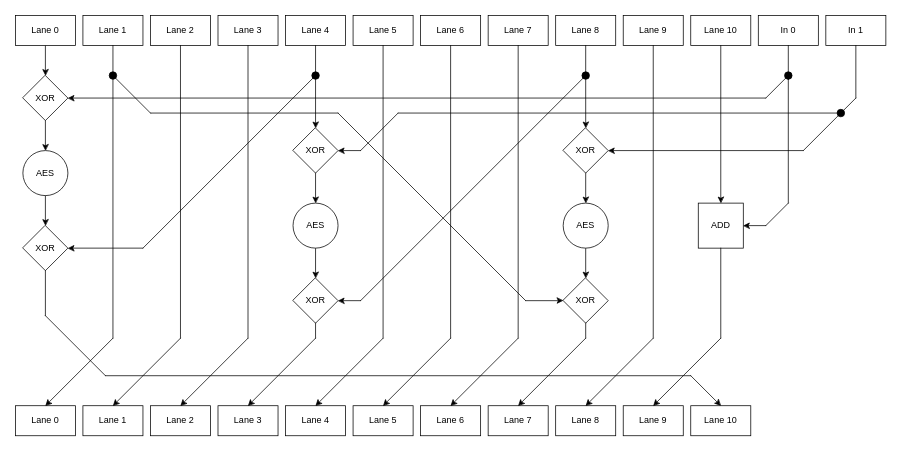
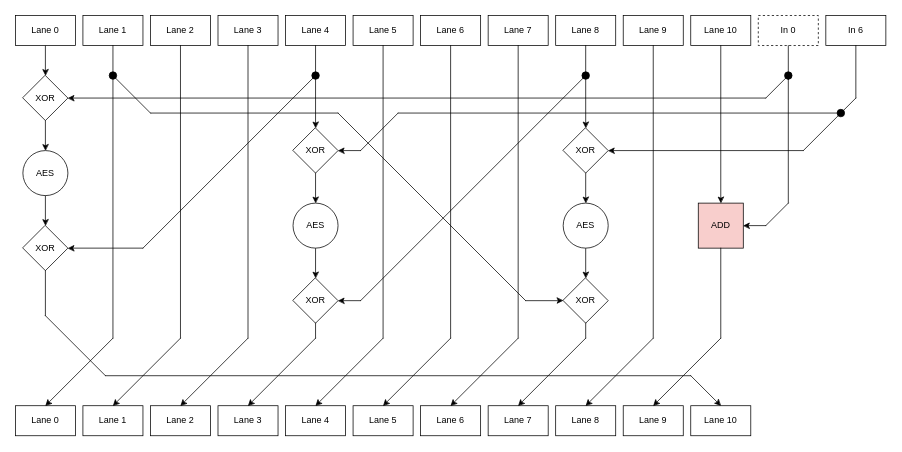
node "In 0": style solid -> dashed
node "In 1": label "In 1" -> "In 6"
node "ADD": fillcolor #ffffff -> #f8cecc
